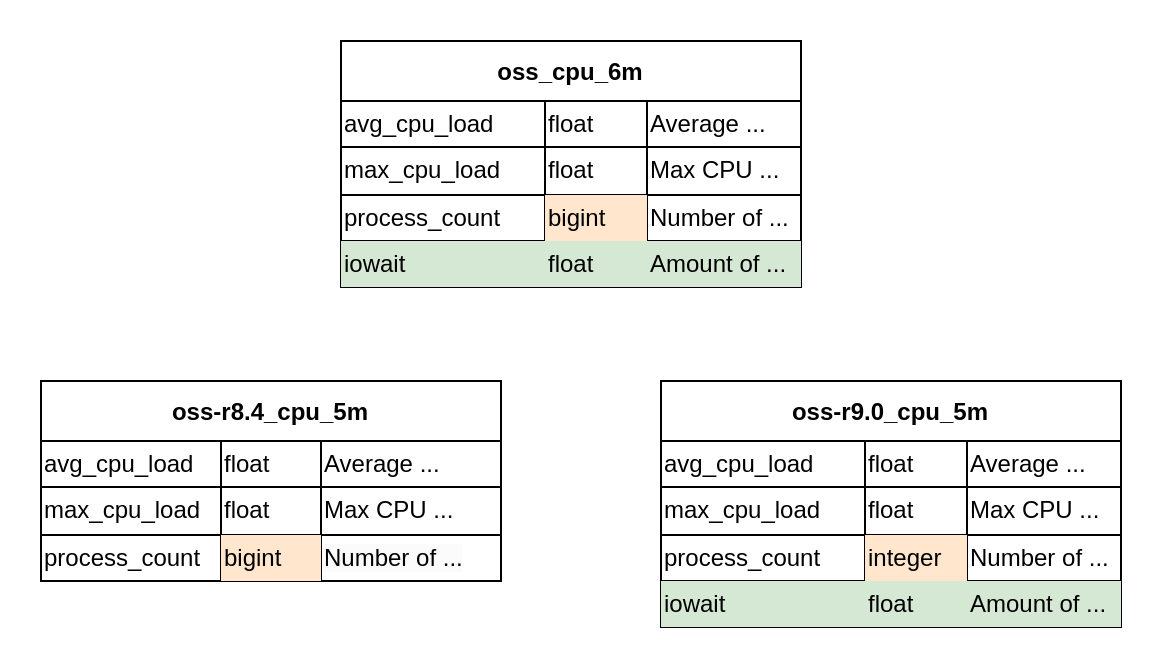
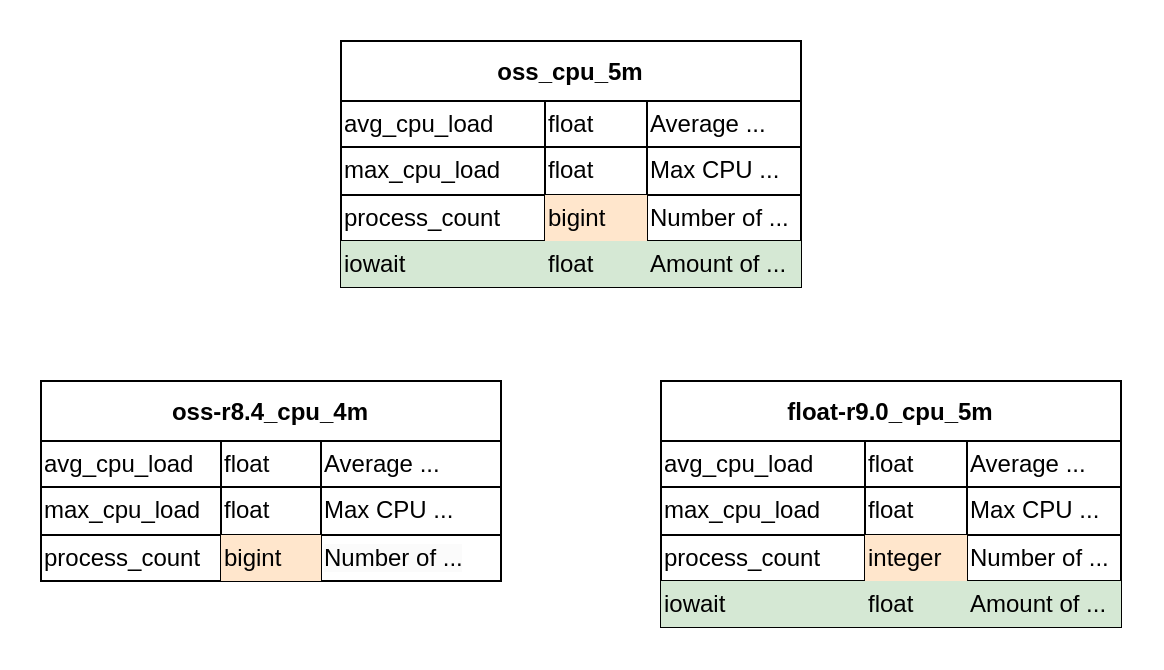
node "oss_cpu_6m": label "oss_cpu_6m" -> "oss_cpu_5m"
node "oss-r8.4_cpu_5m": label "oss-r8.4_cpu_5m" -> "oss-r8.4_cpu_4m"
node "oss-r9.0_cpu_5m": label "oss-r9.0_cpu_5m" -> "float-r9.0_cpu_5m"
